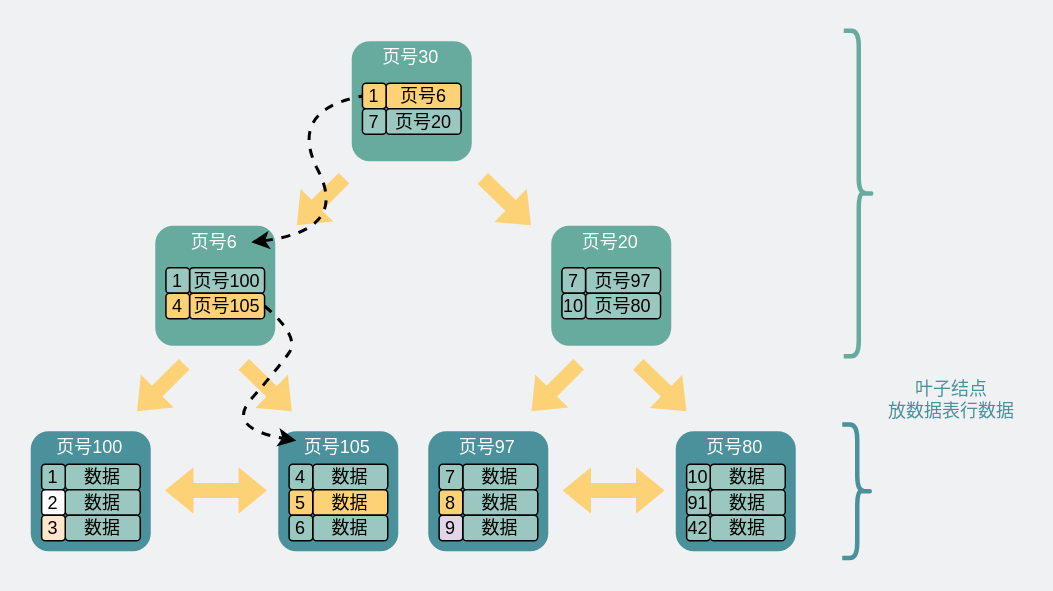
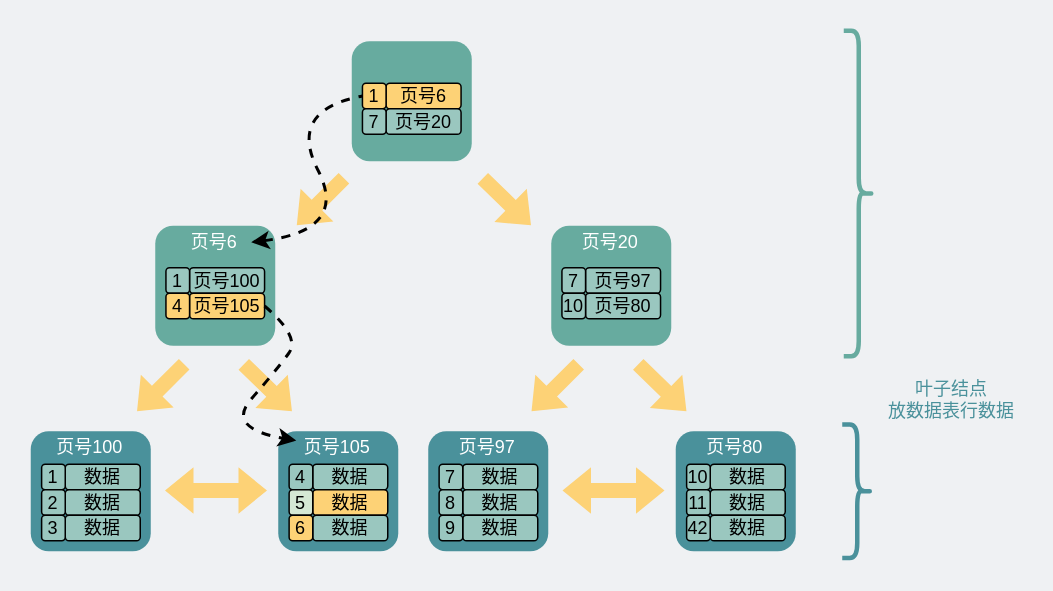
node "页号30": removed
node "2": fillcolor #ffffff -> #9ac7bf
node "5": fillcolor #fdd276 -> #d5e8d4
node "8": fillcolor #fdd276 -> #9ac7bf
node "91": label "91" -> "11"
node "3": fillcolor #ffe6cc -> #9ac7bf
node "6": fillcolor #9ac7bf -> #fdd276
node "9": fillcolor #e1d5e7 -> #9ac7bf
